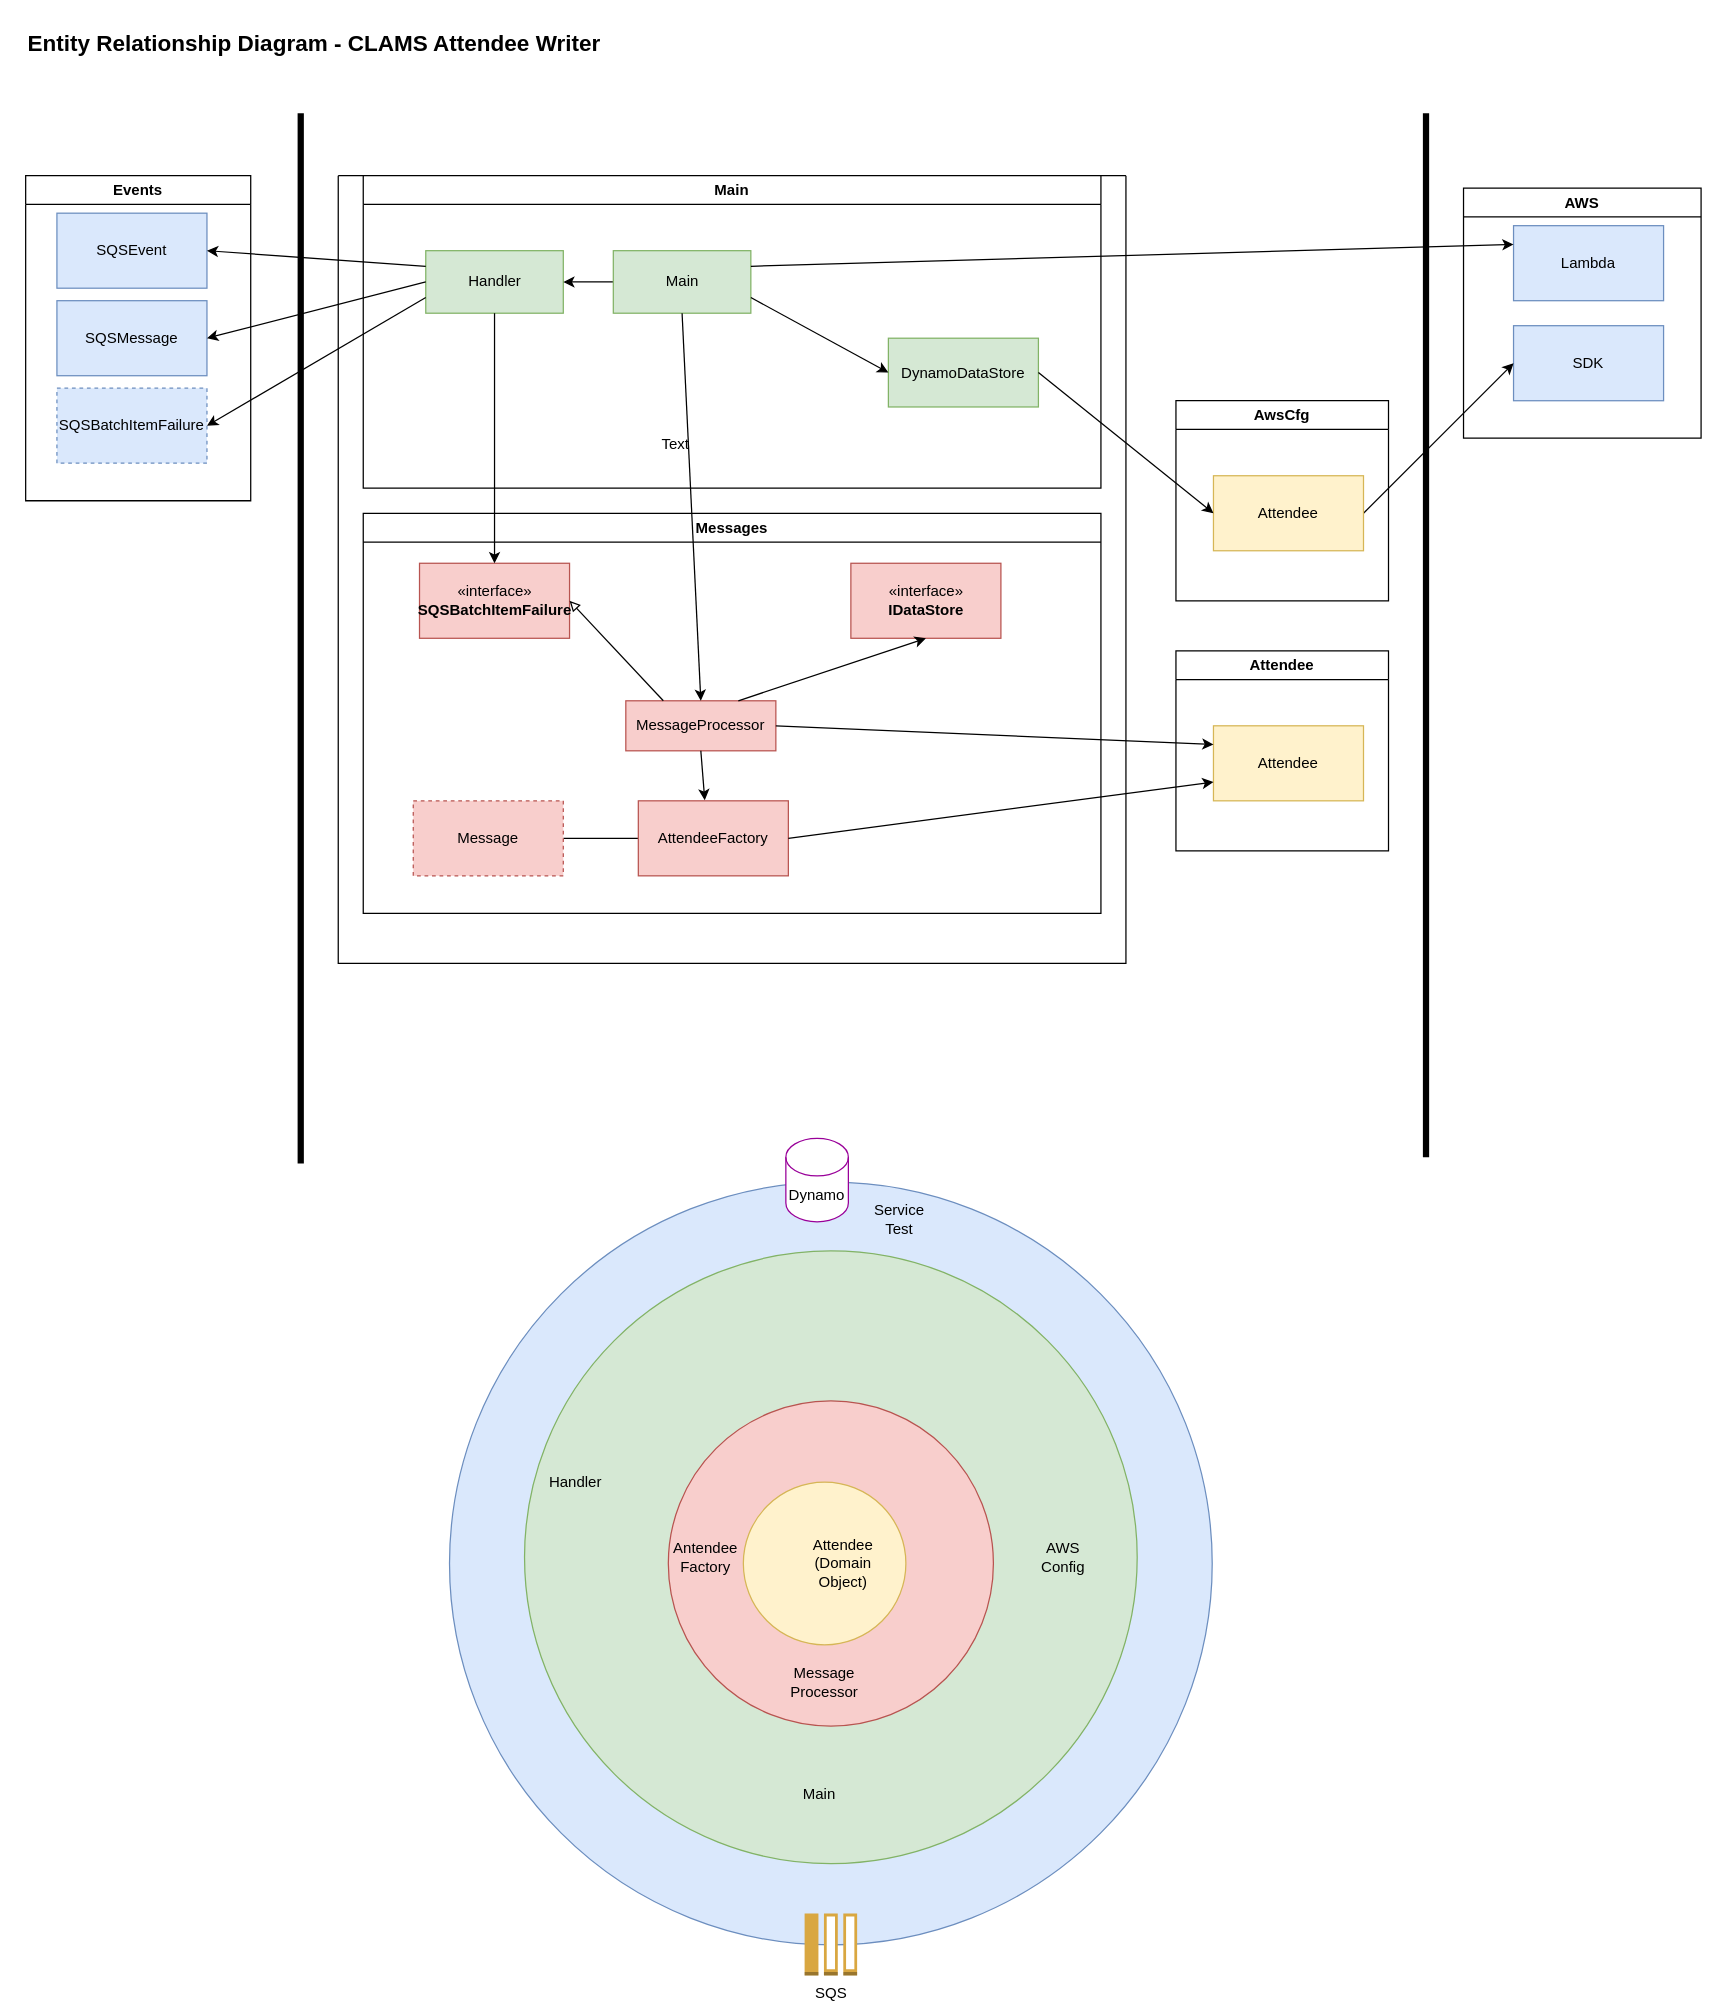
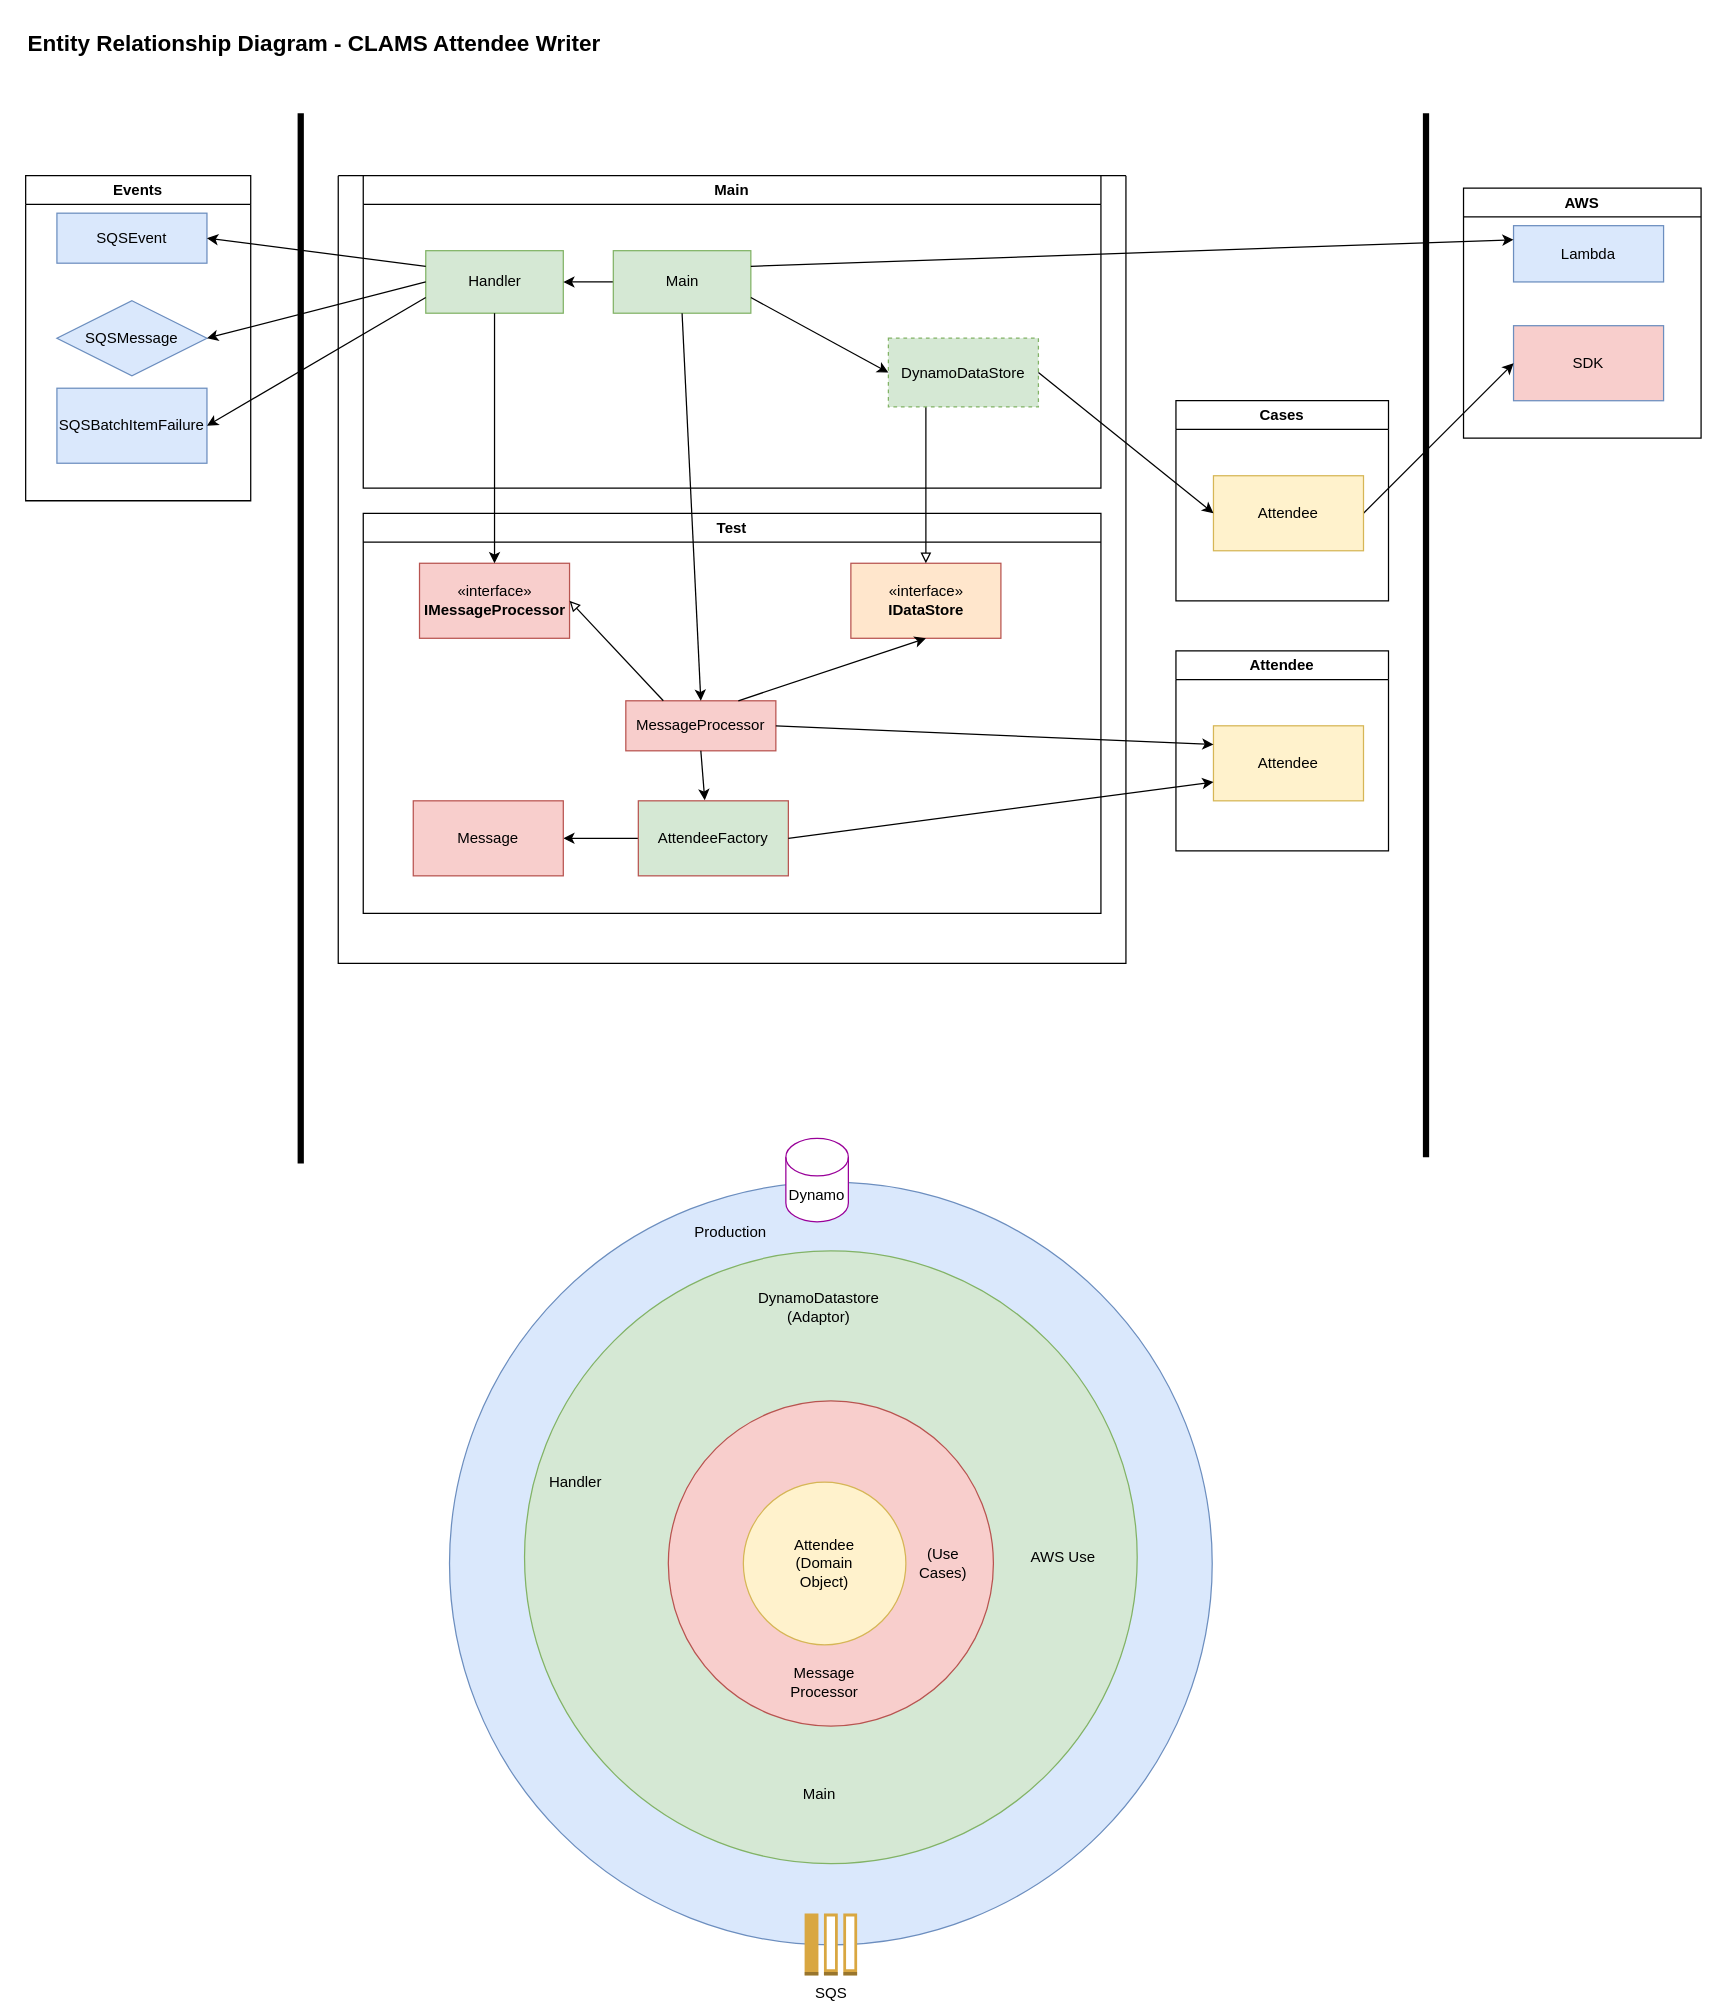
node "SQSEvent": size 150x75 -> 150x50
node "Lambda": size 150x75 -> 150x56
node "SQSMessage": shape rectangle -> diamond
node "SDK": fillcolor #dae8fc -> #f8cecc
node "DynamoDataStore": style solid -> dashed
node "AwsCfg": label "AwsCfg" -> "Cases"
node "SQSBatchItemFailure": style dashed -> solid
node "Text": removed
edge "DynamoDataStore" -> "«interface» IDataStore": added
node "Messages": label "Messages" -> "Test"
node "«interface» SQSBatchItemFailure": label "«interface» SQSBatchItemFailure" -> "«interface» IMessageProcessor"
node "«interface» IDataStore": fillcolor #f8cecc -> #ffe6cc
node "Message": style dashed -> solid
edge "Message" -- "AttendeeFactory": arrowhead none -> classic
node "AttendeeFactory": fillcolor #f8cecc -> #d5e8d4
node "Service Test": removed
node "Production": added
node "DynamoDatastore (Adaptor)": added
node "Antendee Factory": removed
node "AWS Config": label "AWS Config" -> "AWS Use"
node "Attendee (Domain Object)": moved (843, 1563) -> (824, 1563)
node "(Use Cases)": added
